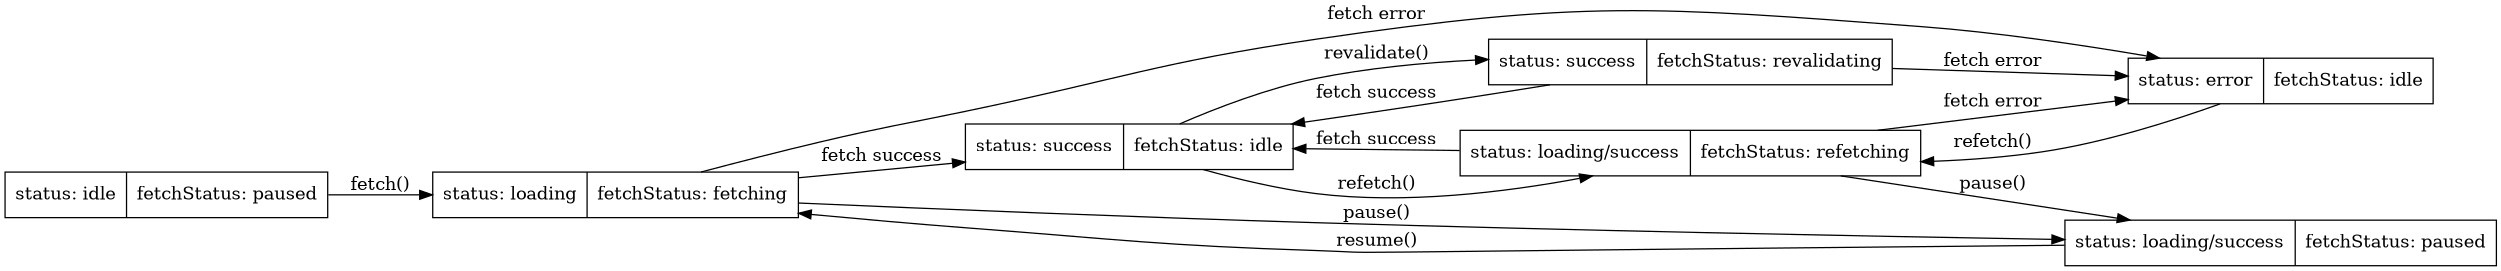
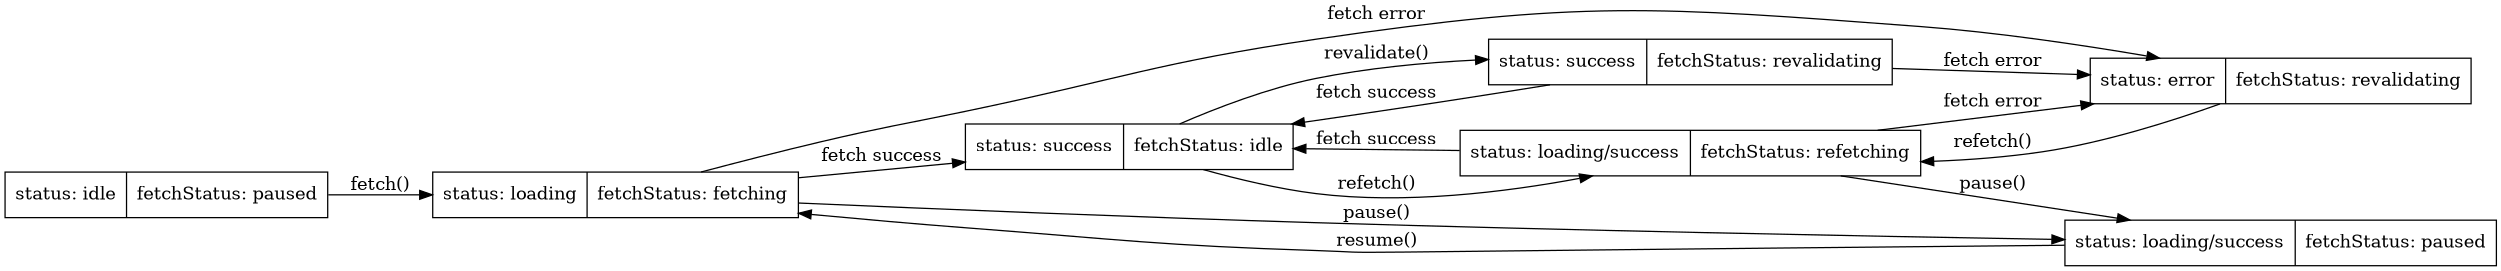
node "status: error": text "fetchStatus: idle" -> "fetchStatus: revalidating"
